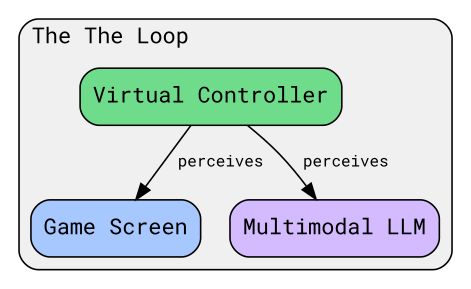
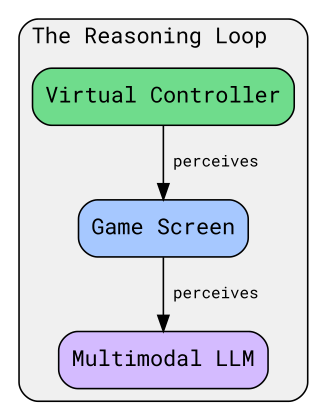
cluster "The The Loop": label "The The Loop" -> "The Reasoning Loop"
edge "Virtual Controller" -> "Multimodal LLM": now "Game Screen" -> "Multimodal LLM"
